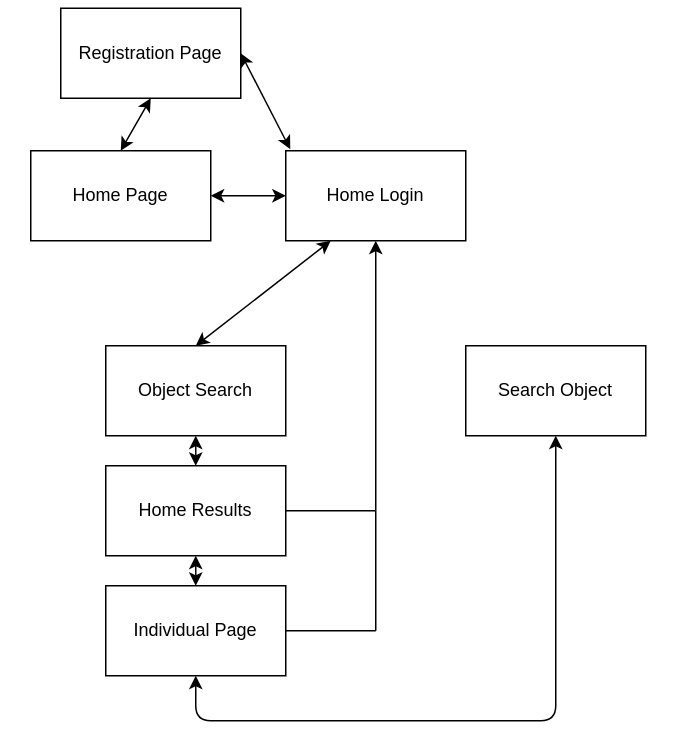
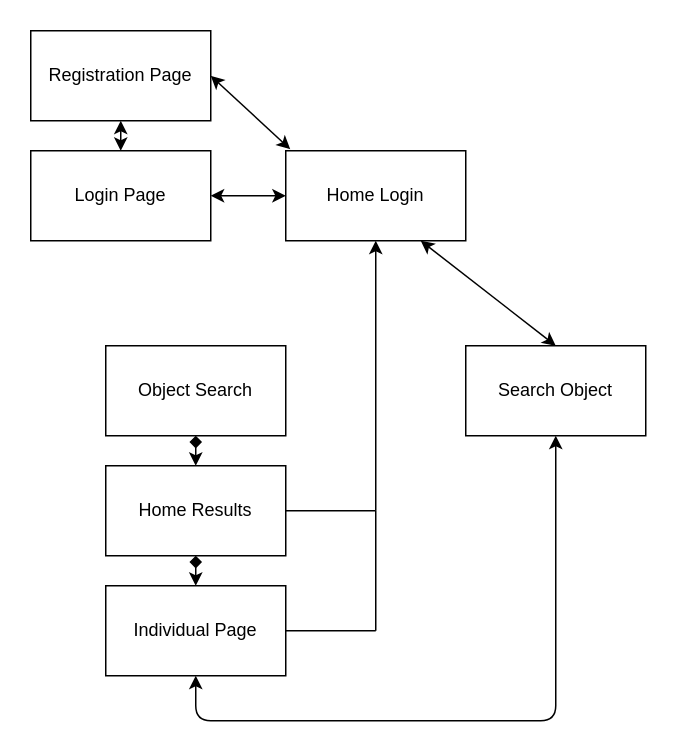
node "Registration Page": moved (151, 53) -> (121, 76)
node "Home Page": label "Home Page" -> "Login Page"
edge "Home Login" -- "Object Search": removed
edge "Home Login" -- "Search Object": added
edge "Object Search" -- "Home Results": arrowhead classic -> diamond
edge "Home Results" -- "Individual Page": arrowhead classic -> diamond
